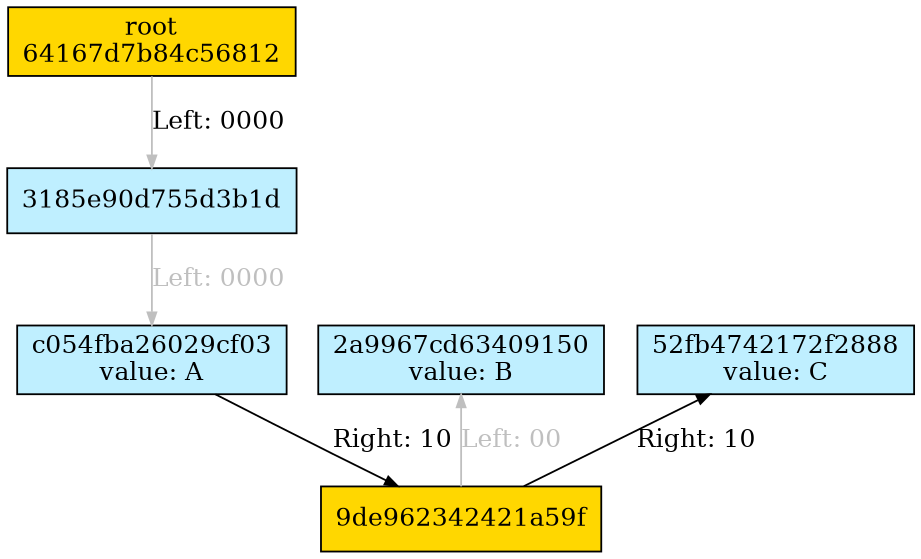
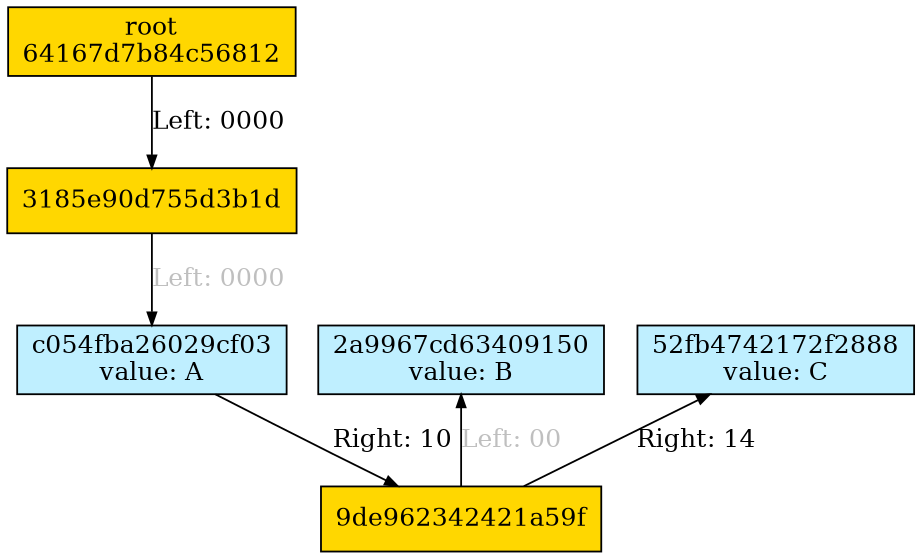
edge "root 64167d7b84c56812" -> "3185e90d755d3b1d": color gray75 -> black
node "3185e90d755d3b1d": fillcolor lightblue1 -> gold1
edge "3185e90d755d3b1d" -> "c054fba26029cf03 value: A": color gray75 -> black
edge "9de962342421a59f" -> "52fb4742172f2888 value: C": label "Right: 10" -> "Right: 14"
edge "9de962342421a59f" -> "2a9967cd63409150 value: B": color gray75 -> black
